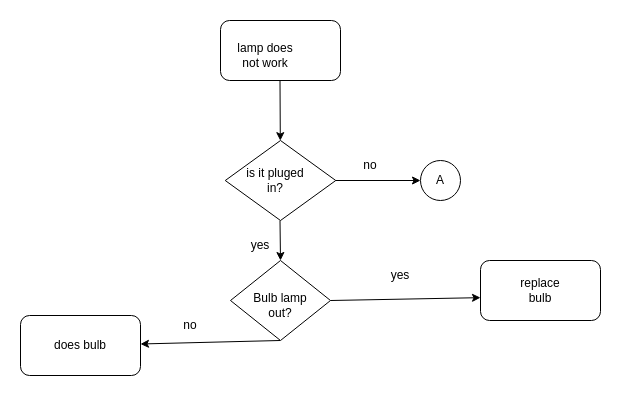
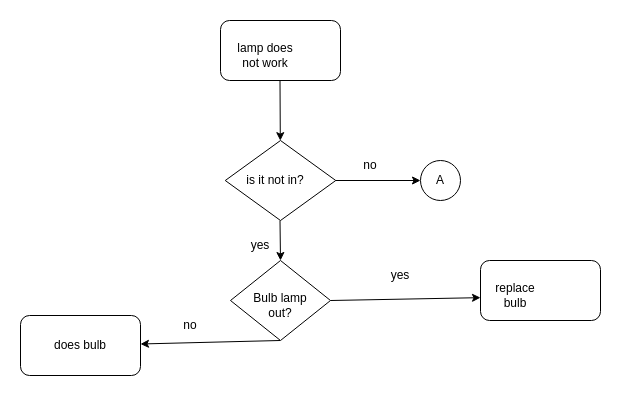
node "is it pluged in?": label "is it pluged in?" -> "is it not in?"
node "replace bulb": moved (541, 291) -> (516, 296)
